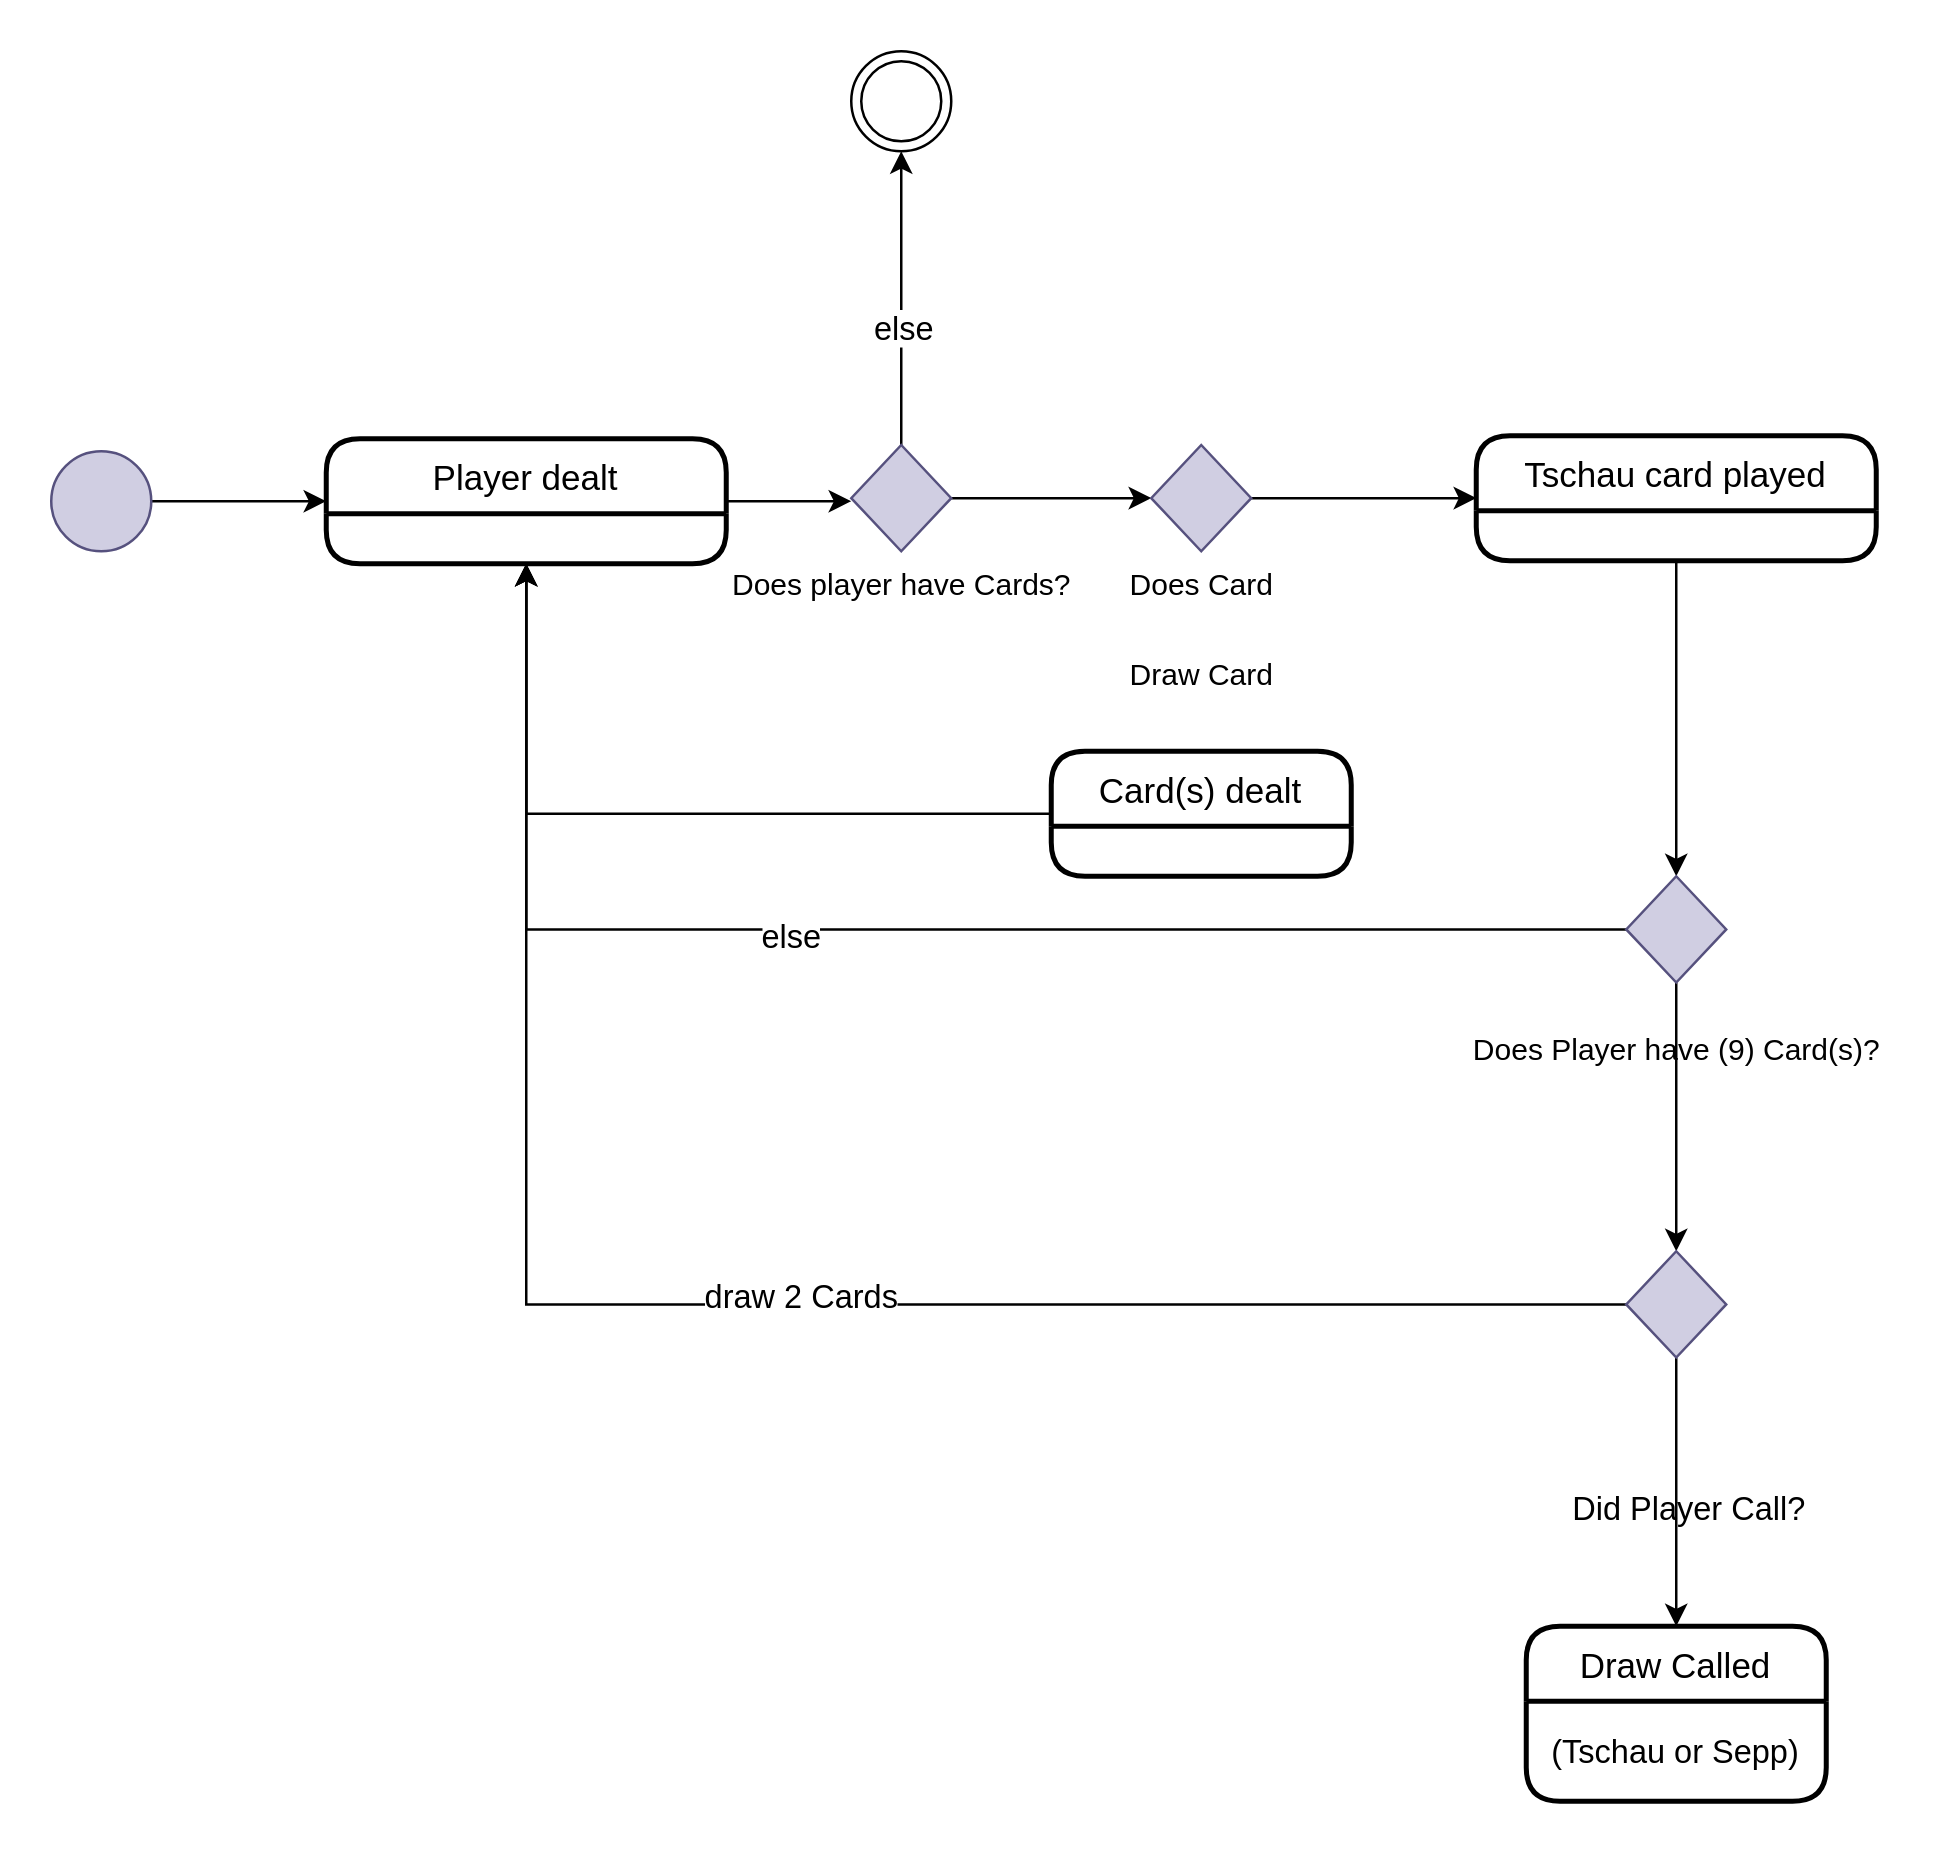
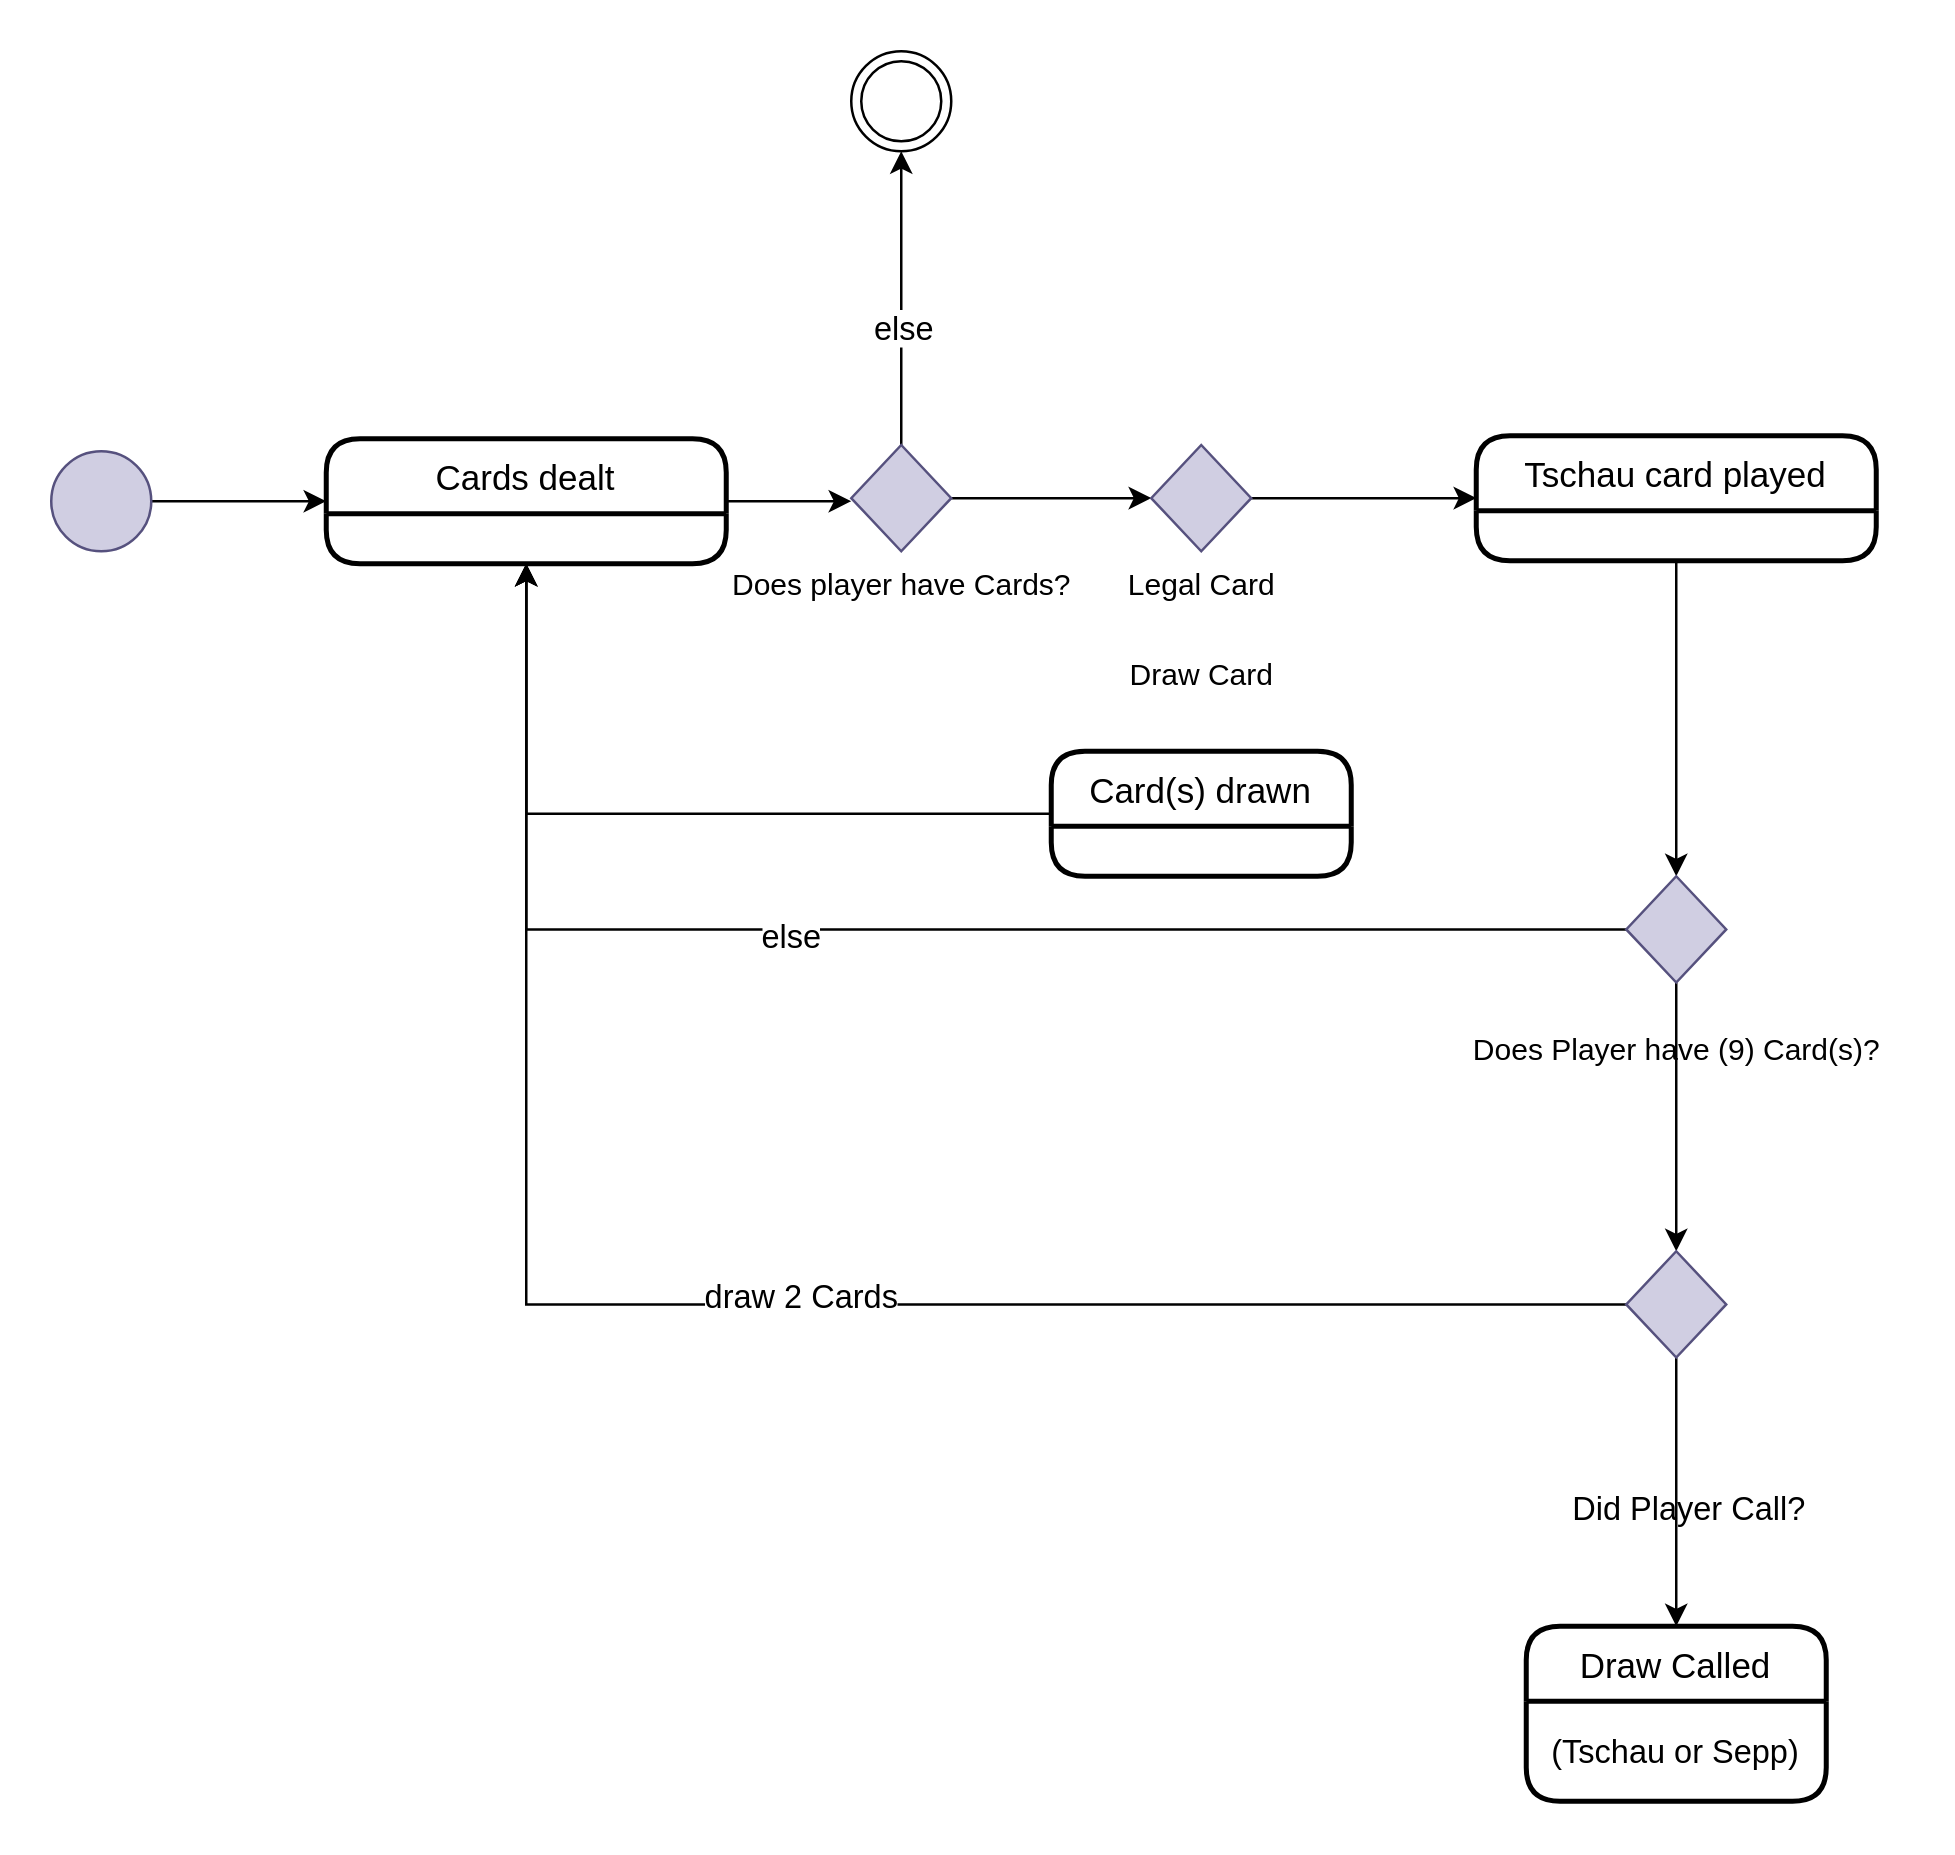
node "Player dealt": label "Player dealt" -> "Cards dealt"
node "Does Card": label "Does Card" -> "Legal Card"
node "Card(s) dealt": label "Card(s) dealt" -> "Card(s) drawn"
